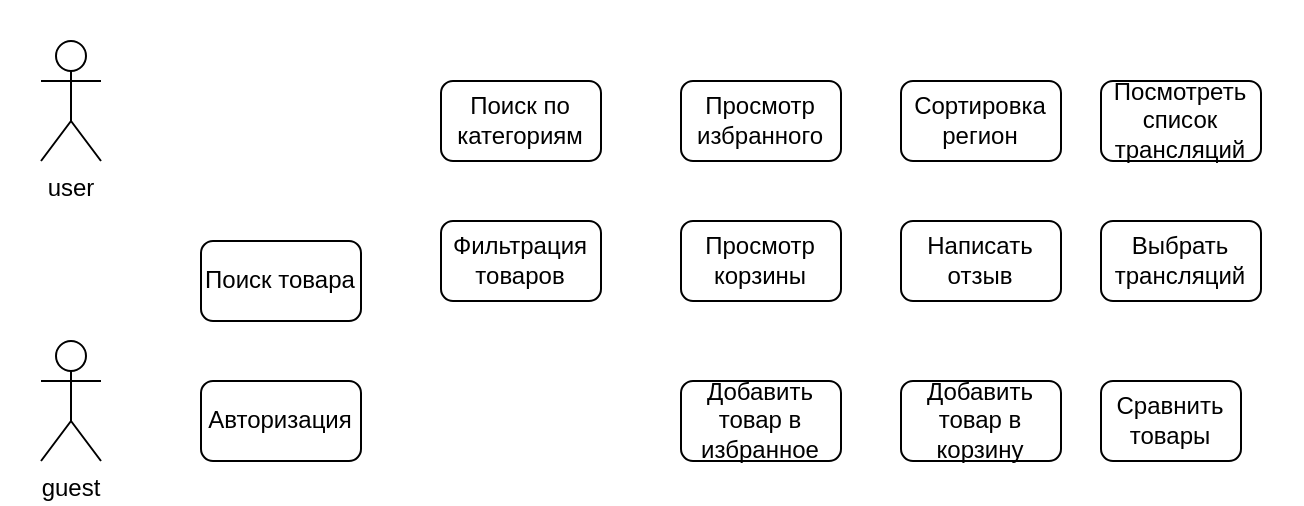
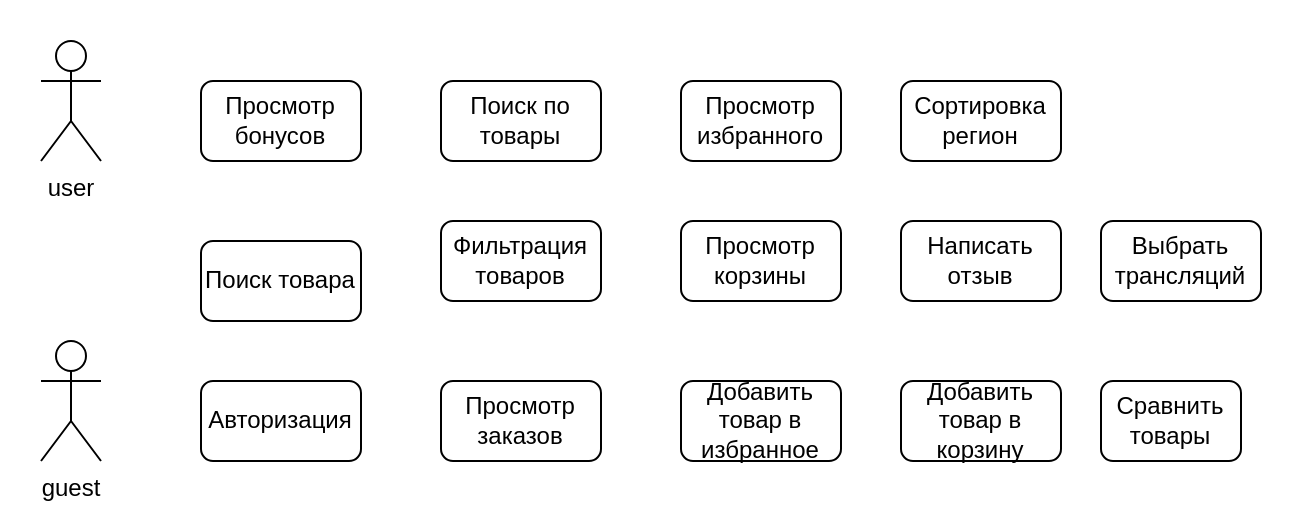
node "Просмотр бонусов": added
node "Поиск по категориям": label "Поиск по категориям" -> "Поиск по товары"
node "Посмотреть список трансляций": removed
node "Просмотр заказов": added
